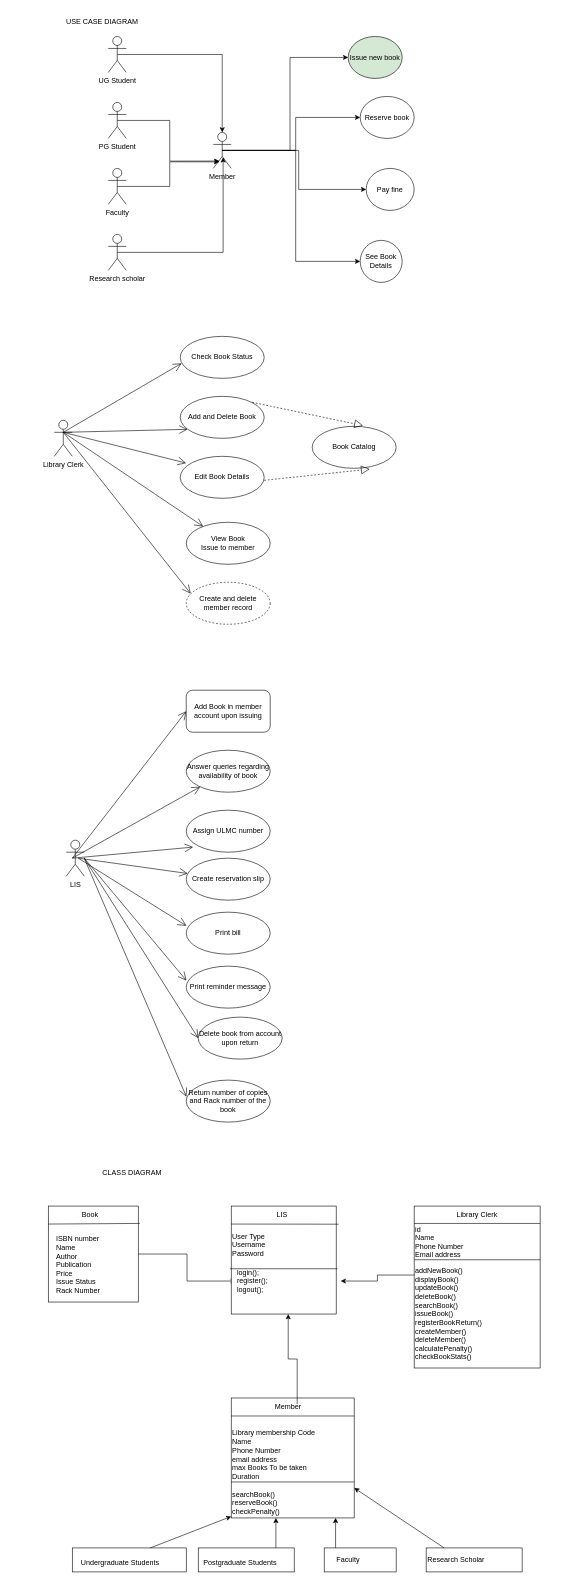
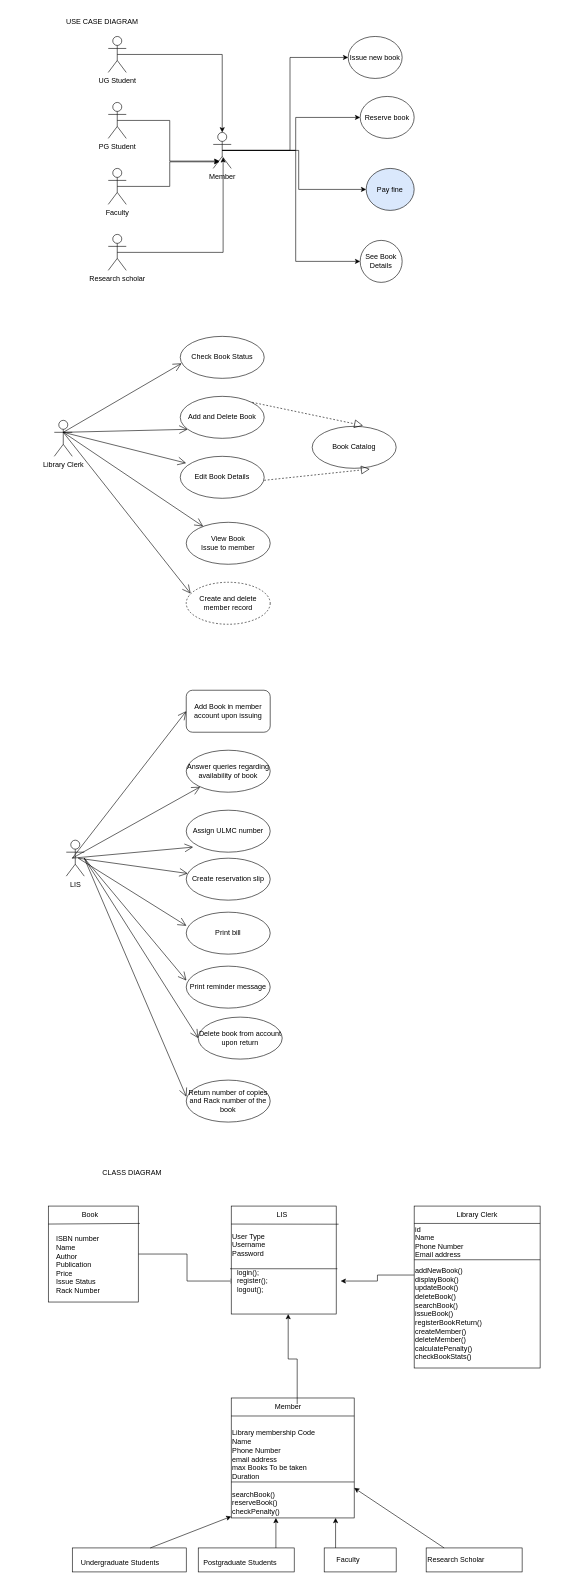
node "Issue new book": fillcolor #d5e8d4 -> #ffffff
node "Pay fine": fillcolor #ffffff -> #dae8fc
